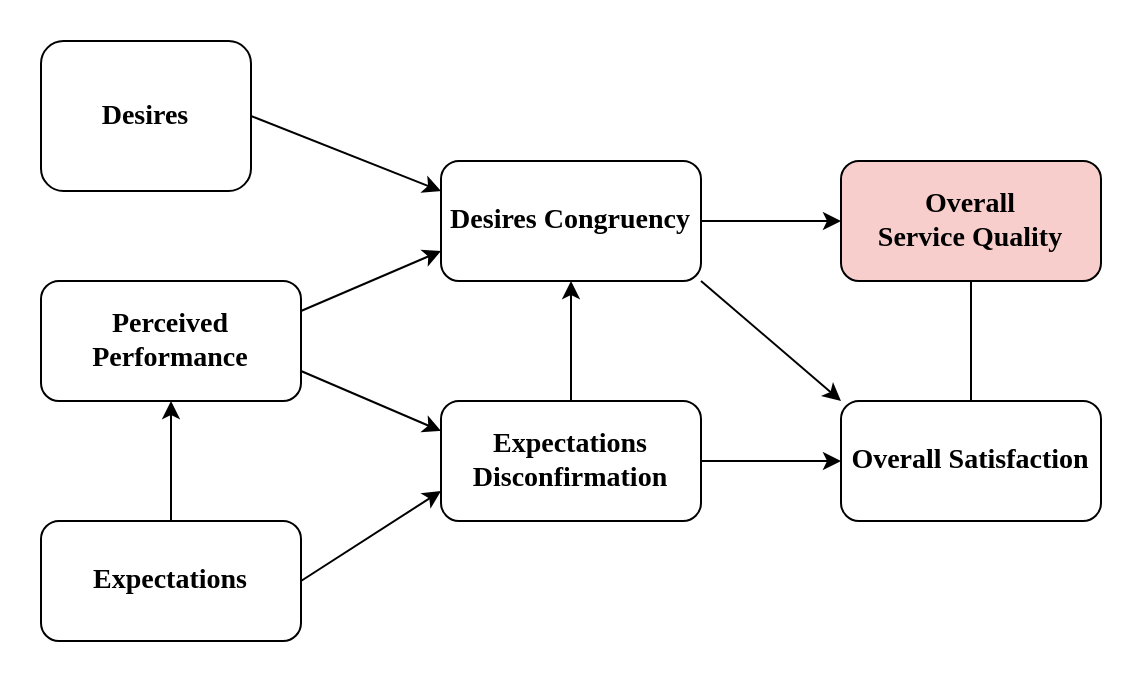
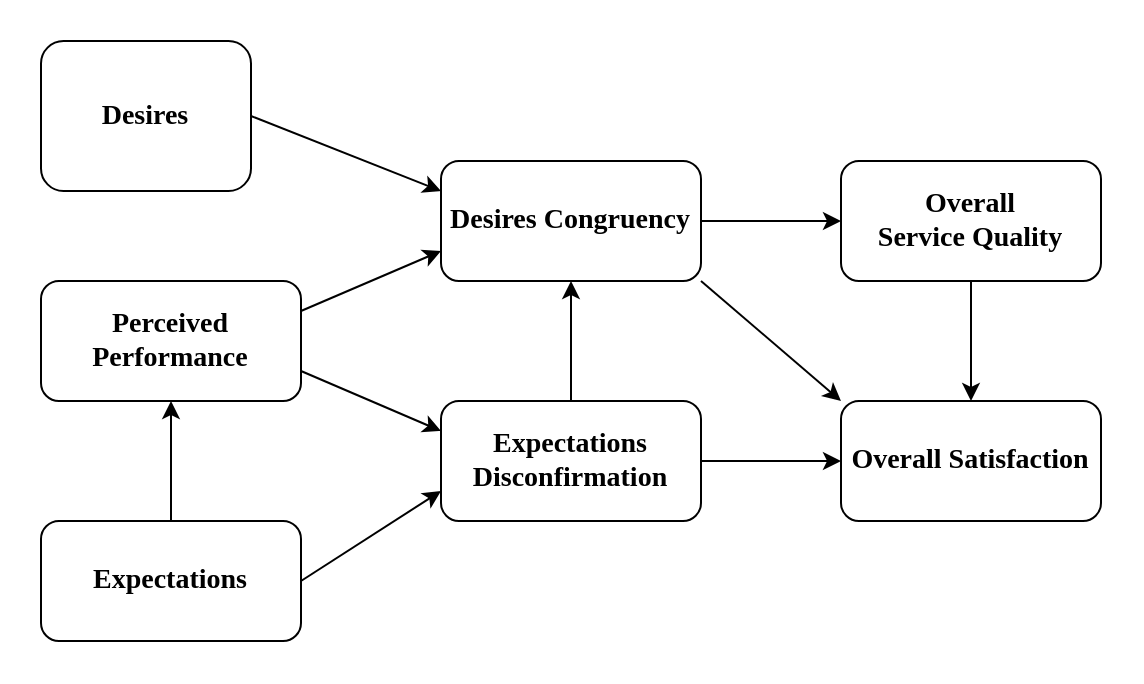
node "Overall Service Quality": fillcolor #f8cecc -> #ffffff
edge "Overall Service Quality" -- "Overall Satisfaction": arrowhead none -> classic
